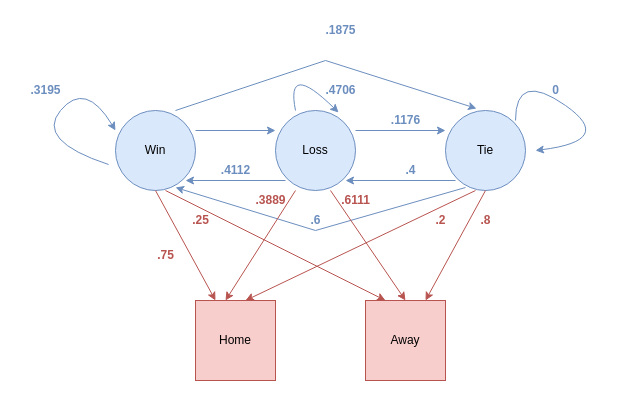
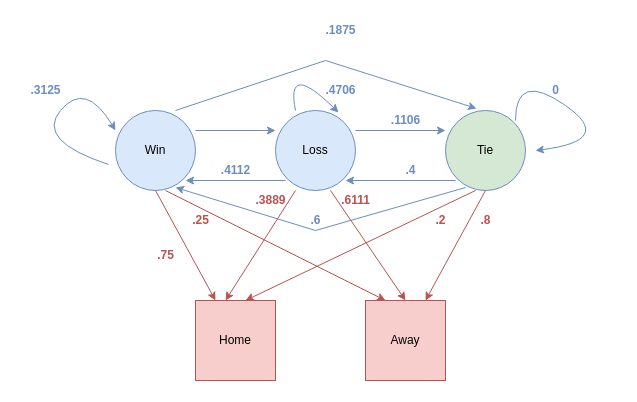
node ".3195": label ".3195" -> ".3125"
node ".1176": label ".1176" -> ".1106"
node "Tie": fillcolor #dae8fc -> #d5e8d4
